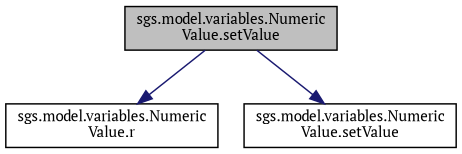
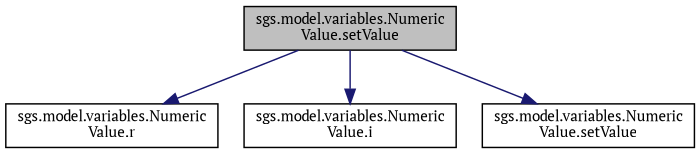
node "sgs.model.variables.Numeric Value.i": added
